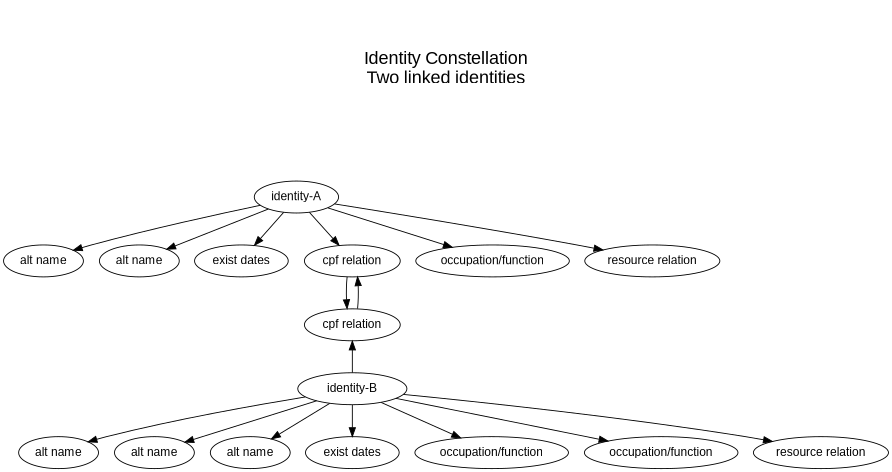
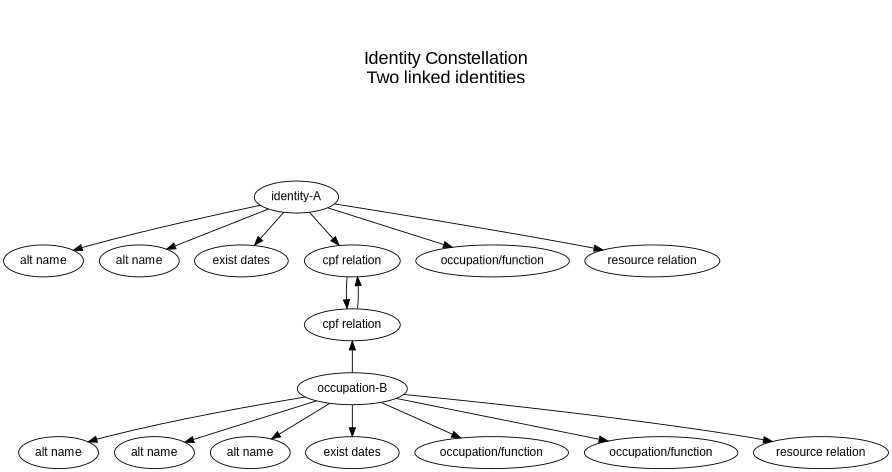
node "identity-B": label "identity-B" -> "occupation-B"
